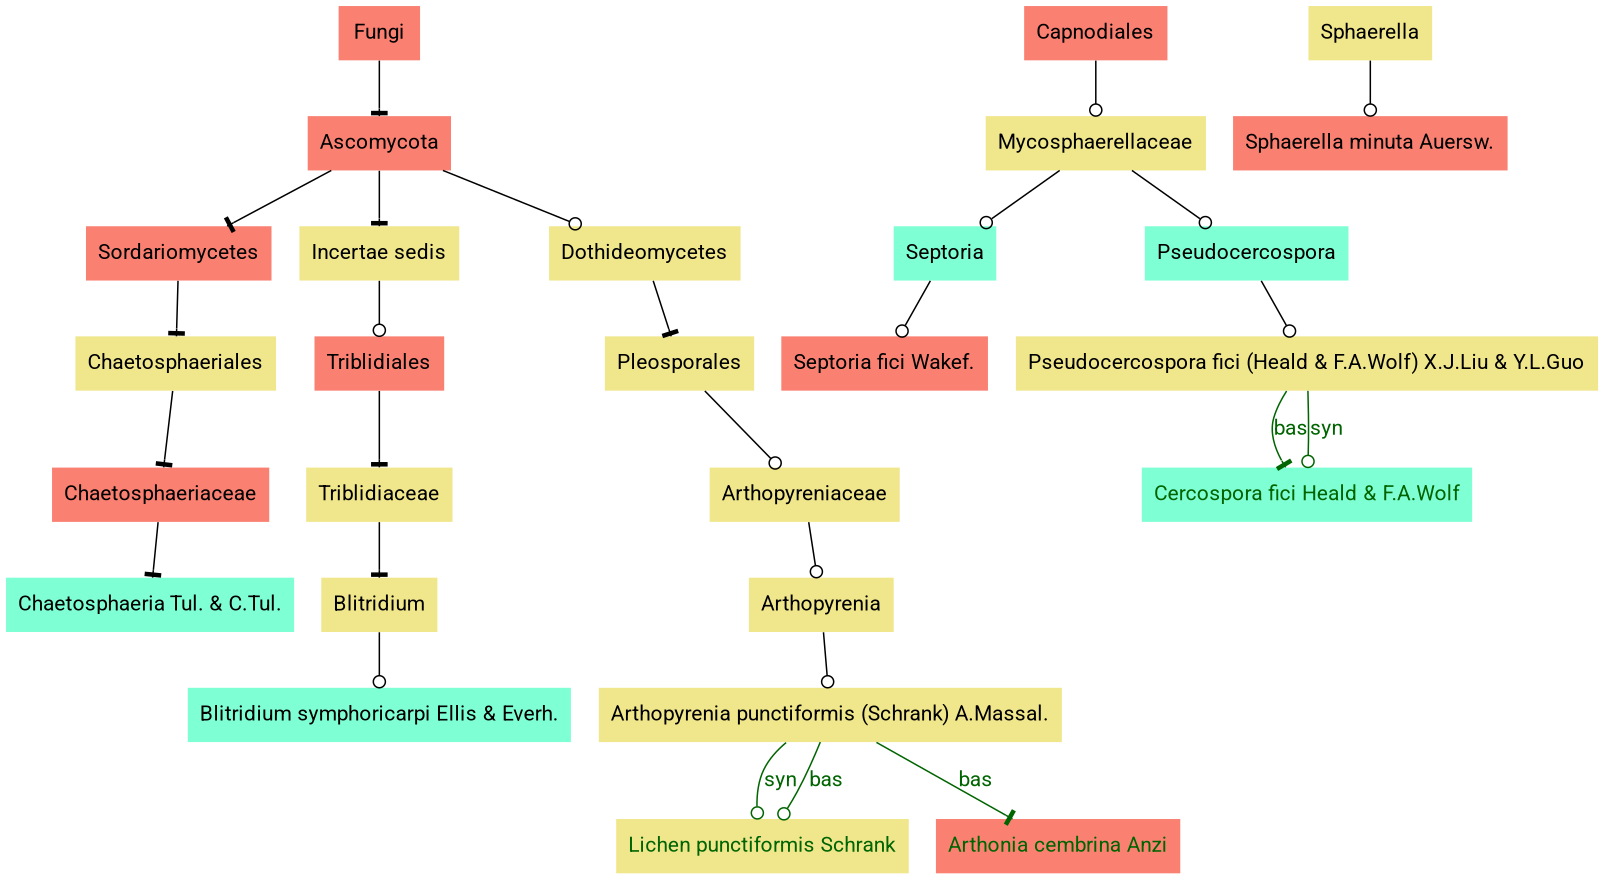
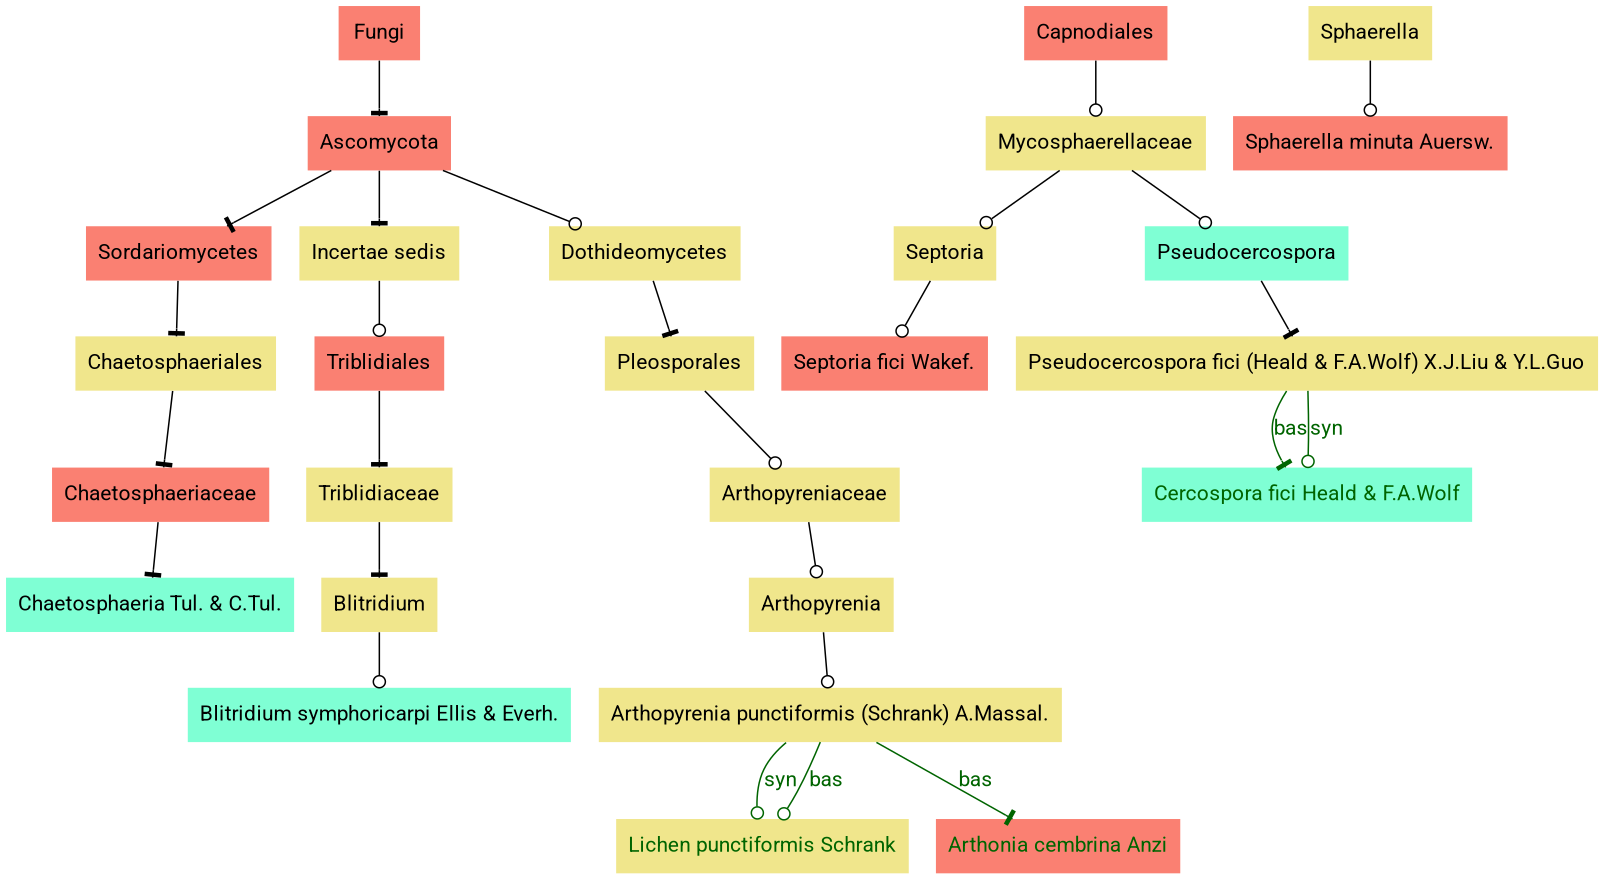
node "Septoria": fillcolor aquamarine -> khaki
edge "Pseudocercospora" -> "Pseudocercospora fici (Heald & F.A.Wolf) X.J.Liu & Y.L.Guo": arrowhead odot -> tee
